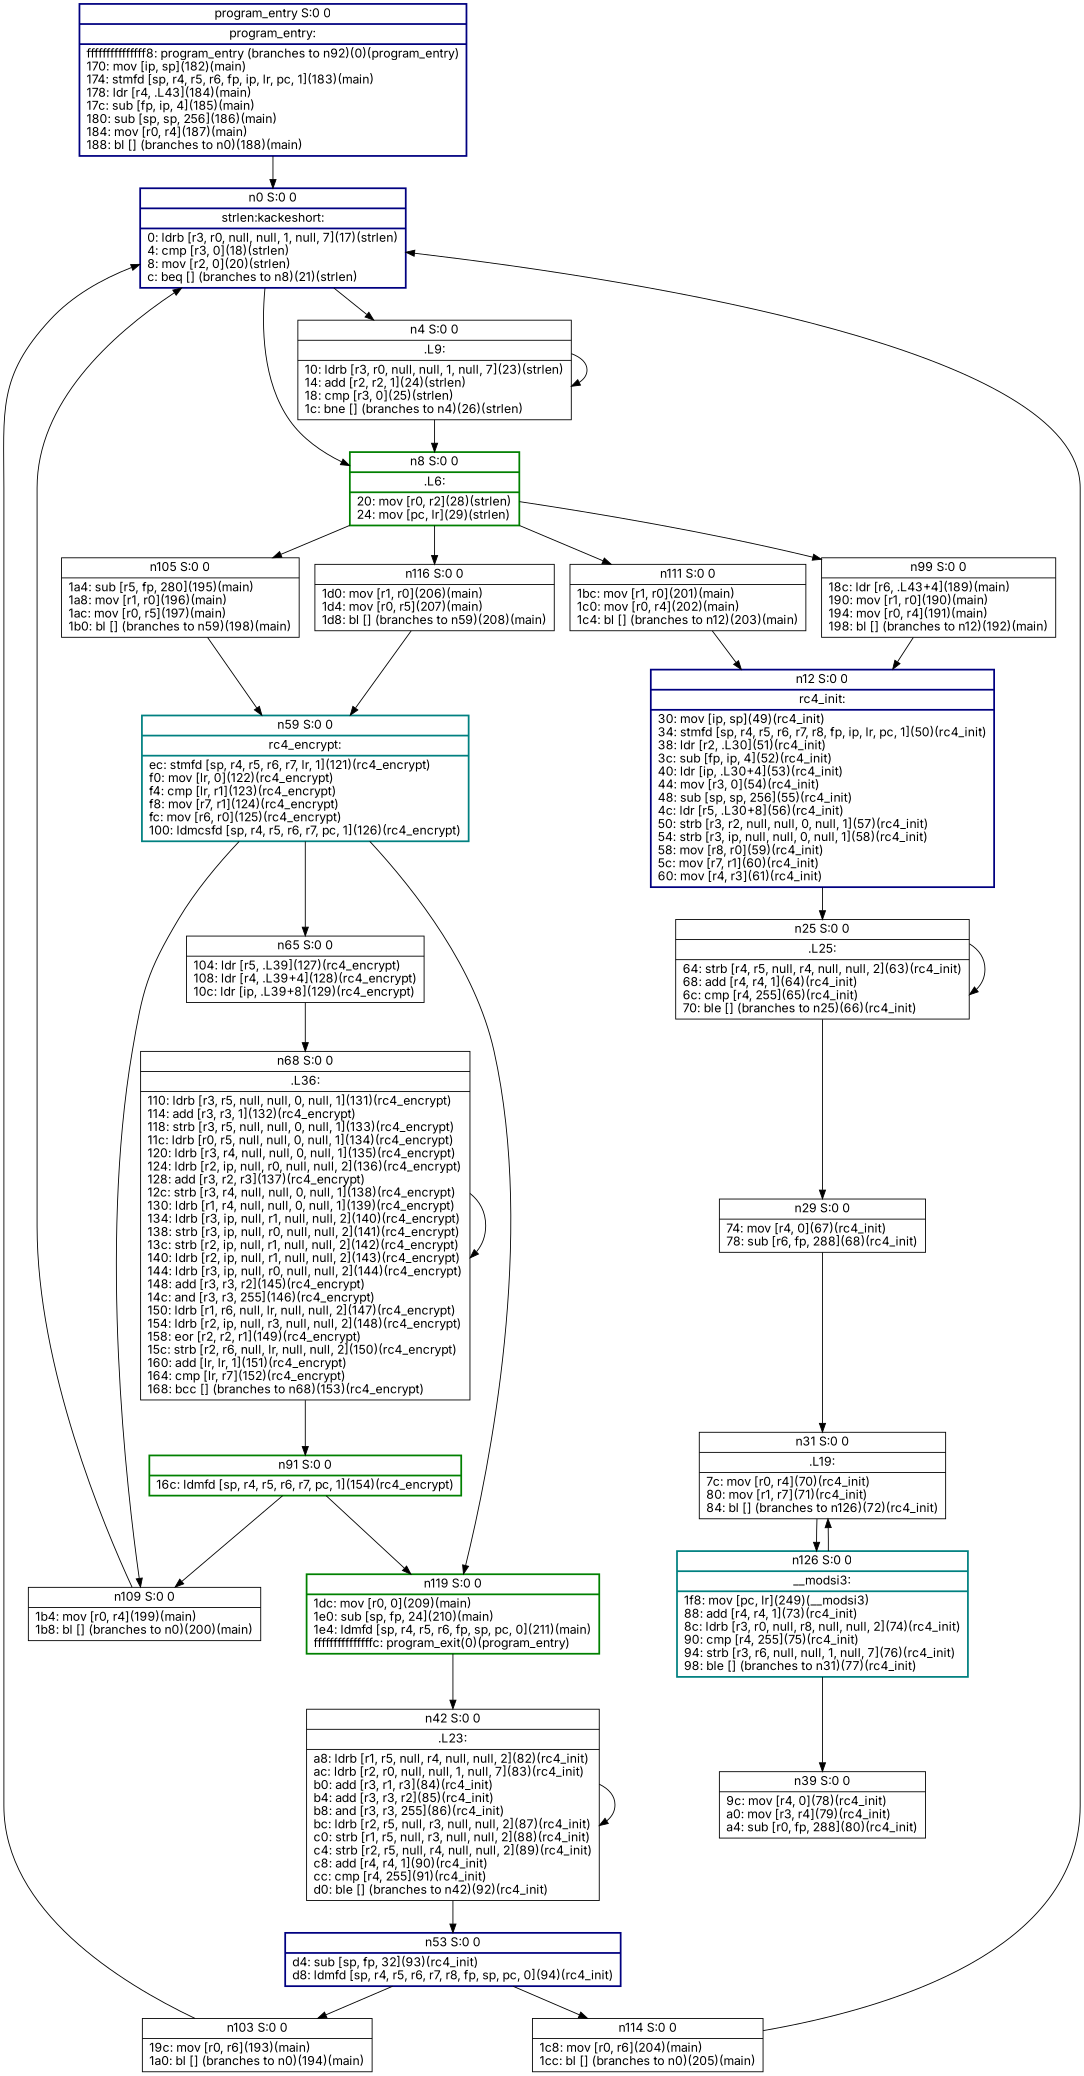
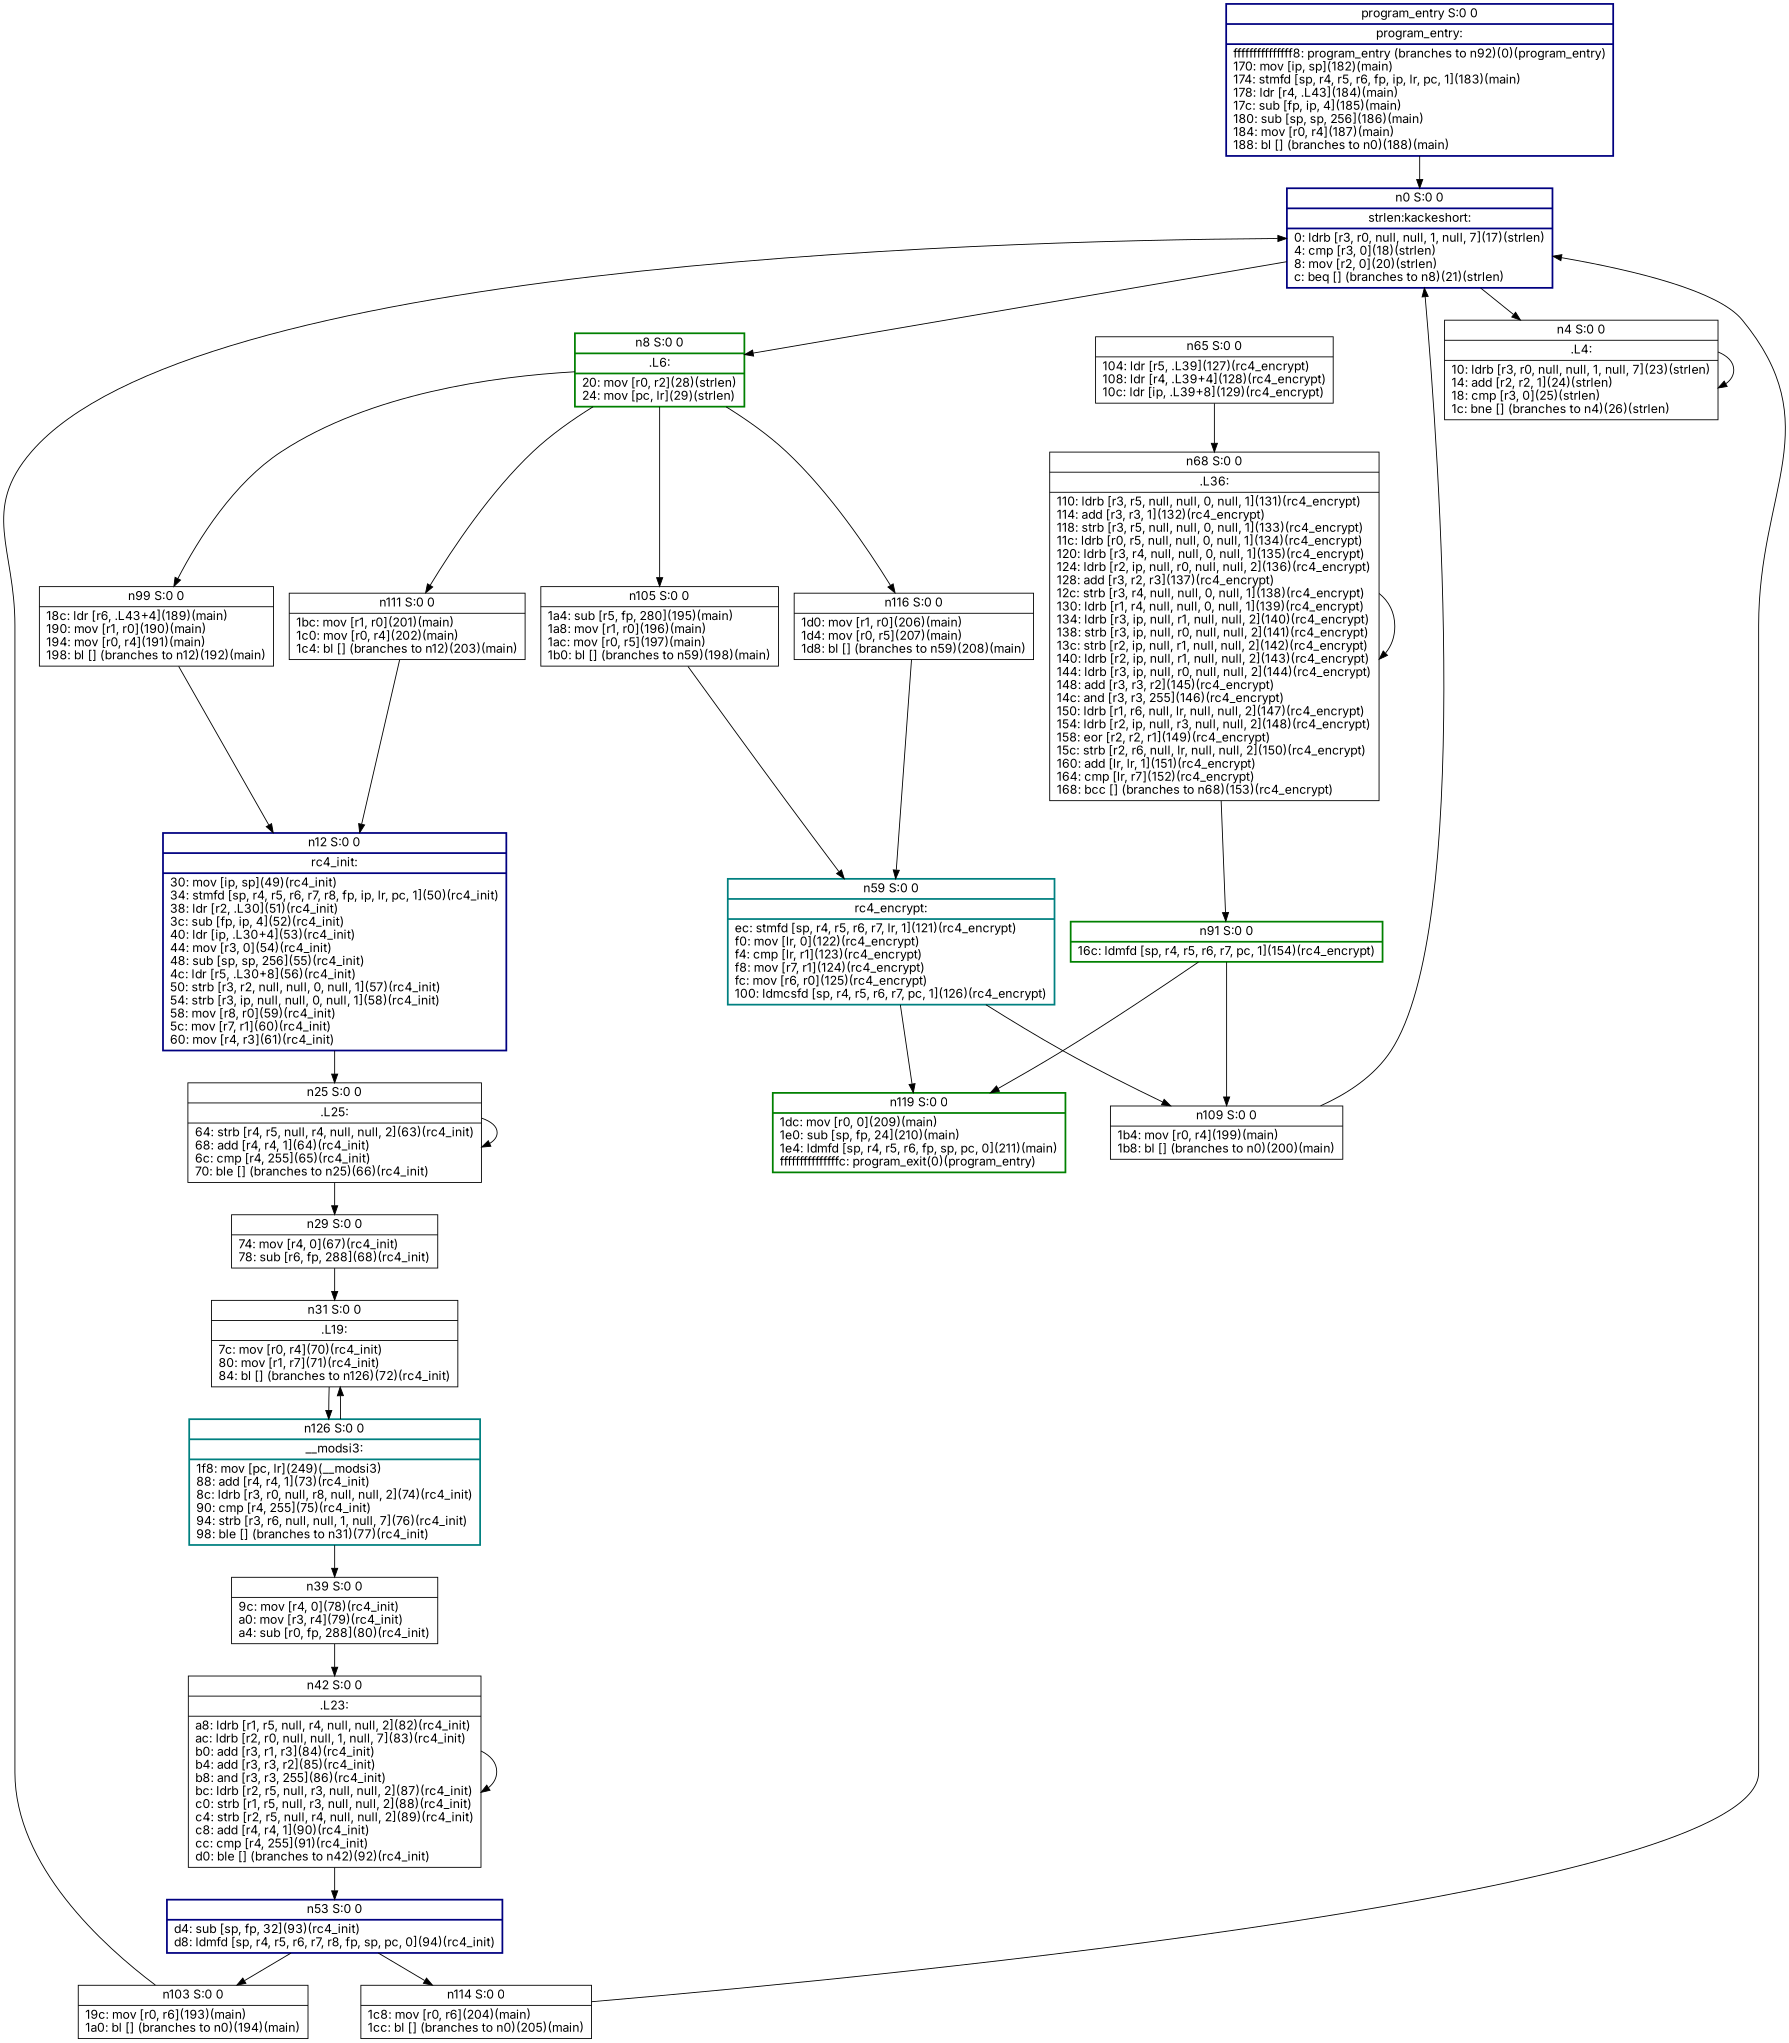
node "n4 S:0 0": text ".L9:" -> ".L4:"
edge "n4 S:0 0" -> "n8 S:0 0": removed
edge "n59 S:0 0" -> "n65 S:0 0": removed
edge "n119 S:0 0" -> "n42 S:0 0": now "n39 S:0 0" -> "n42 S:0 0"
